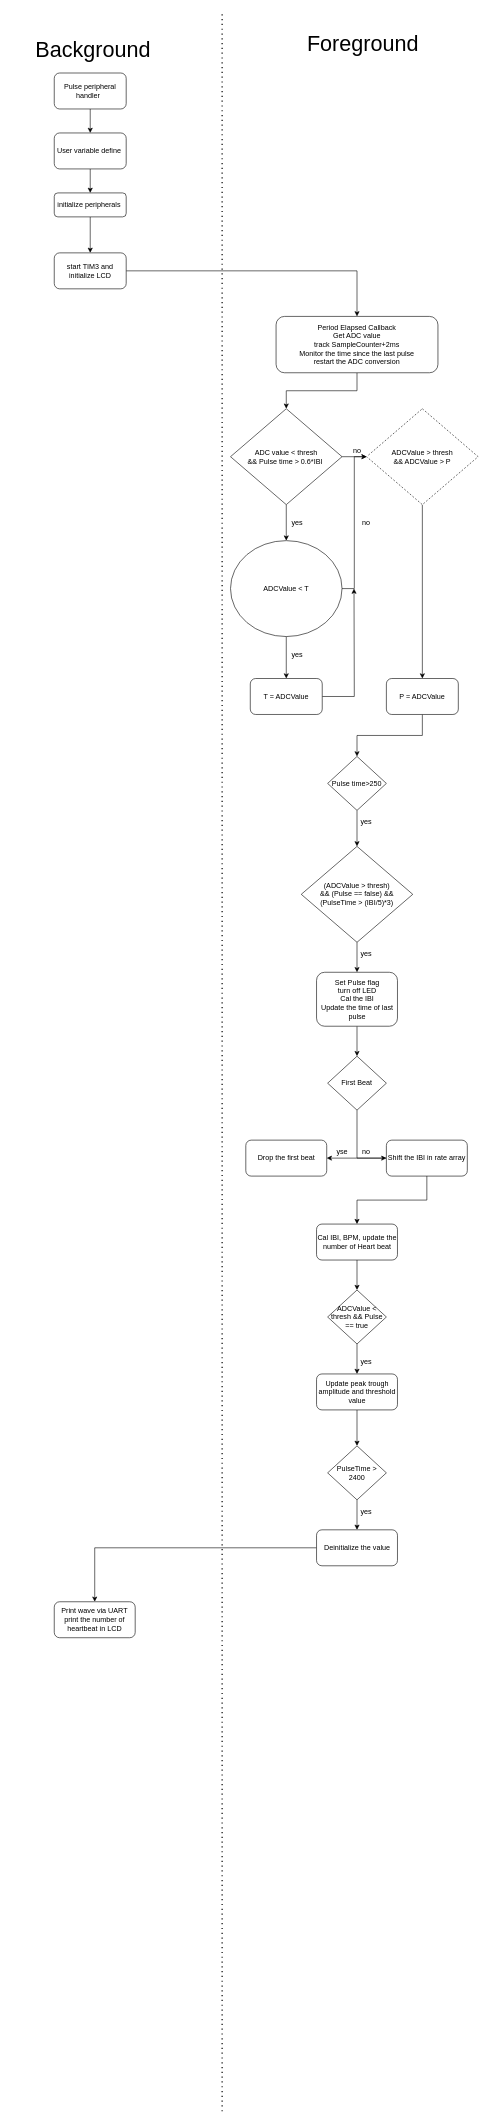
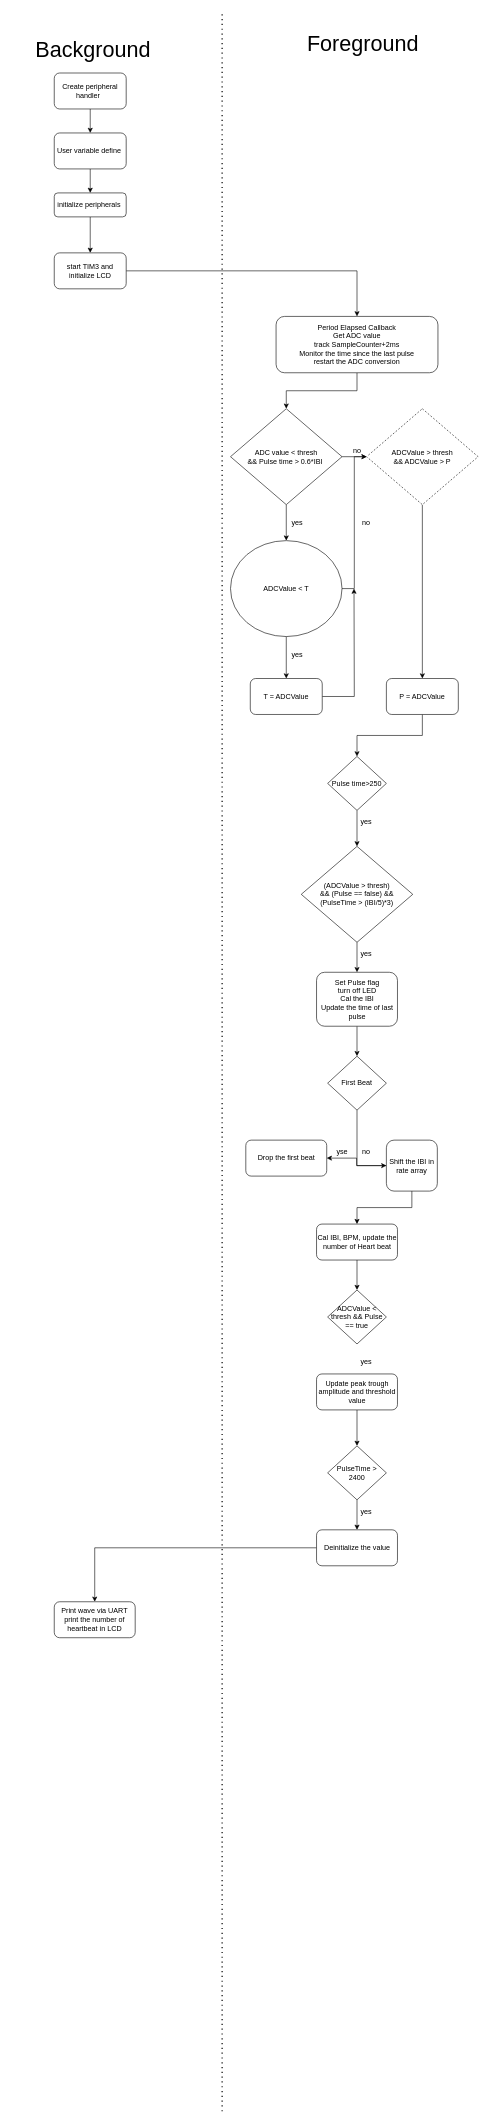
node "Pulse peripheral handler": label "Pulse peripheral handler" -> "Create peripheral handler"
node "Shift the IBI in rate array": size 81x36 -> 51x51
edge "ADCValue < thresh && Pulse == true" -> "Update peak trough amplitude and threshold value": removed
